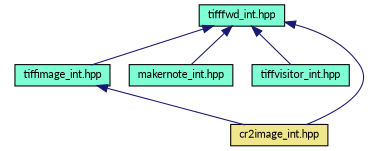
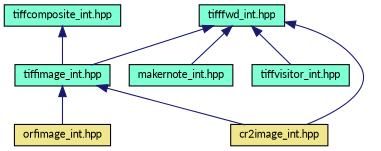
node "tiffcomposite_int.hpp": added
node "orfimage_int.hpp": added
